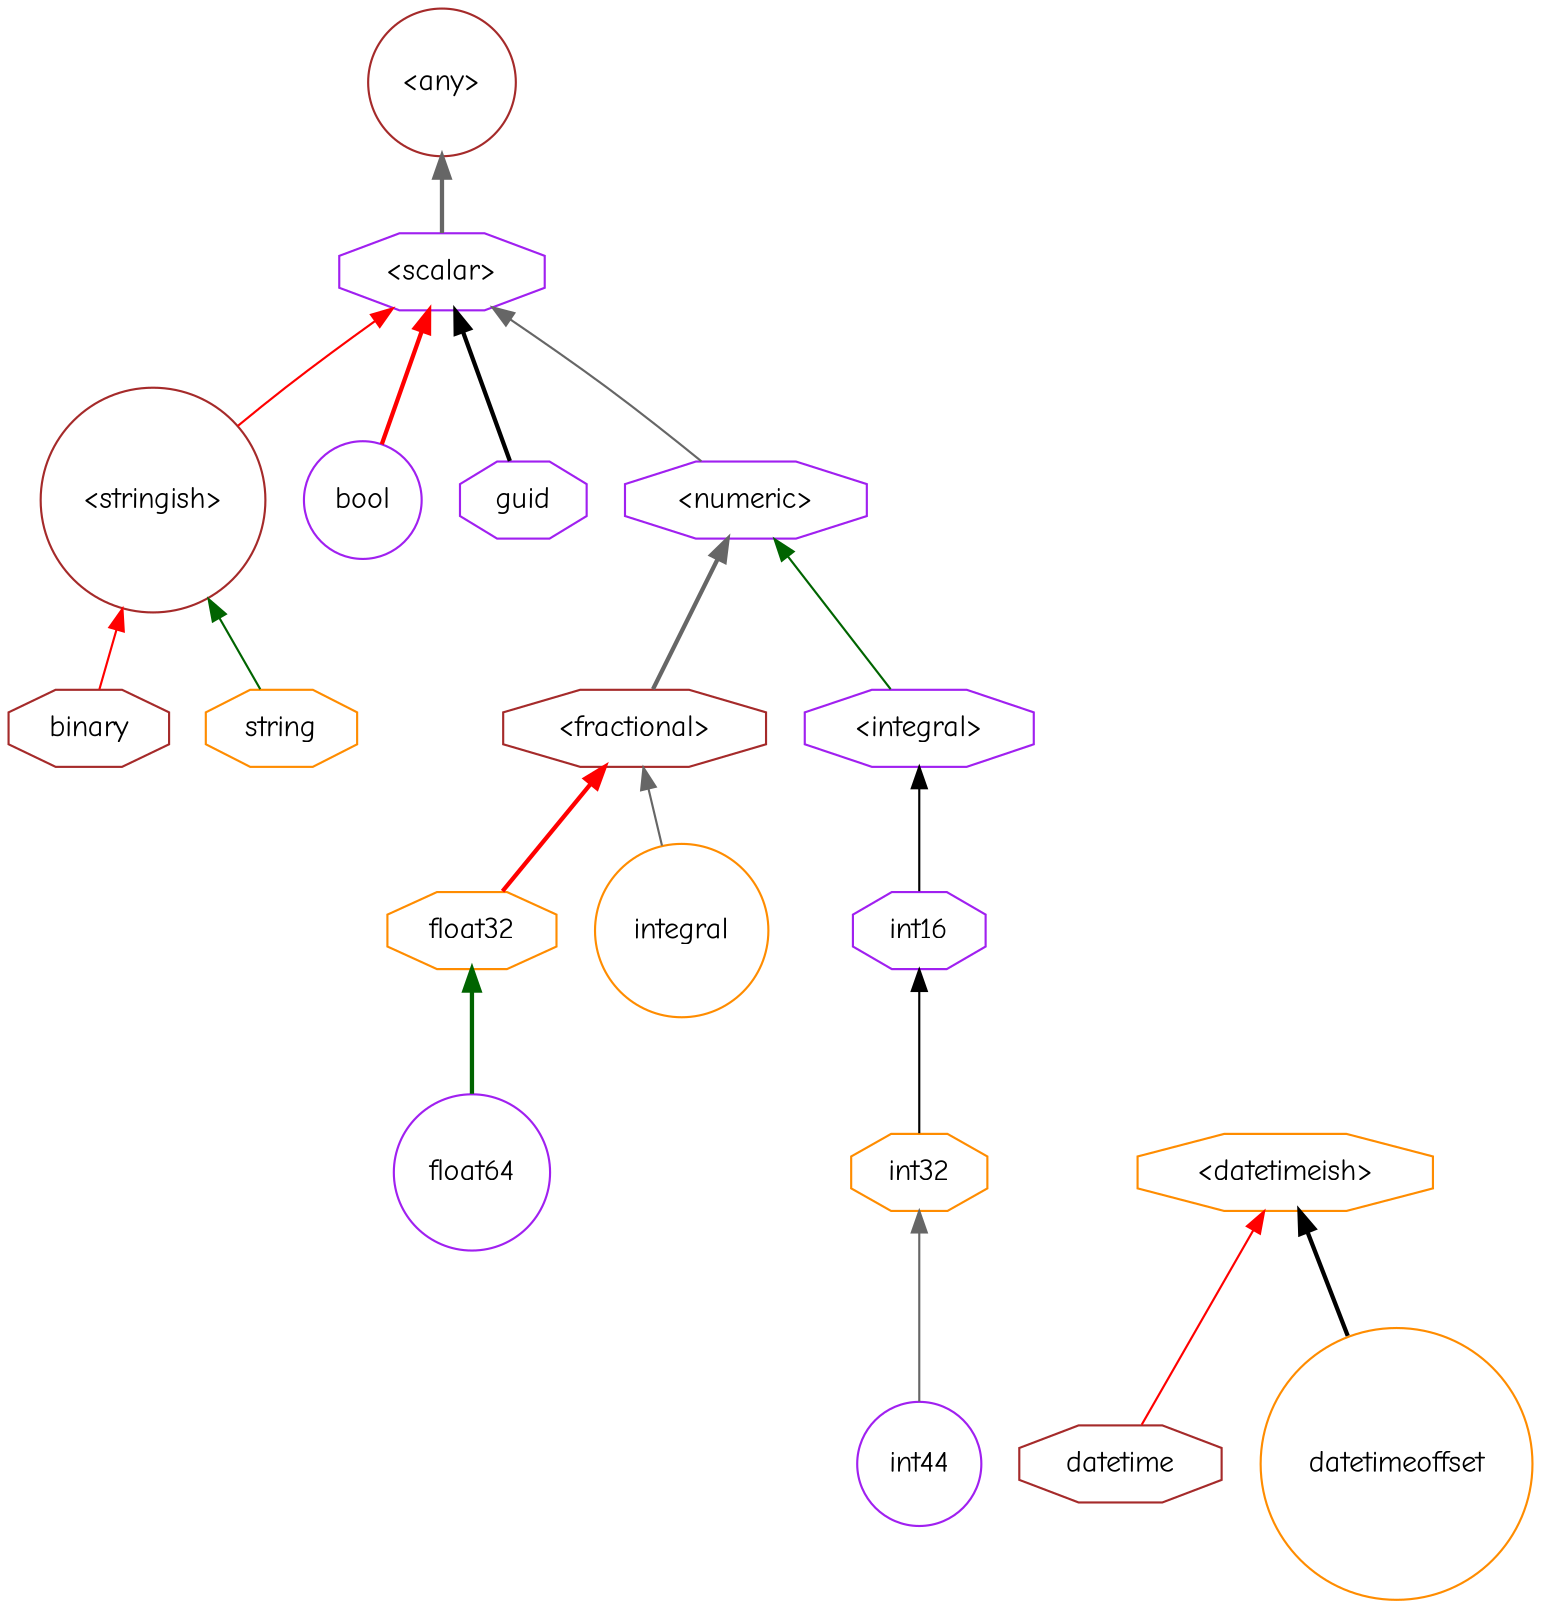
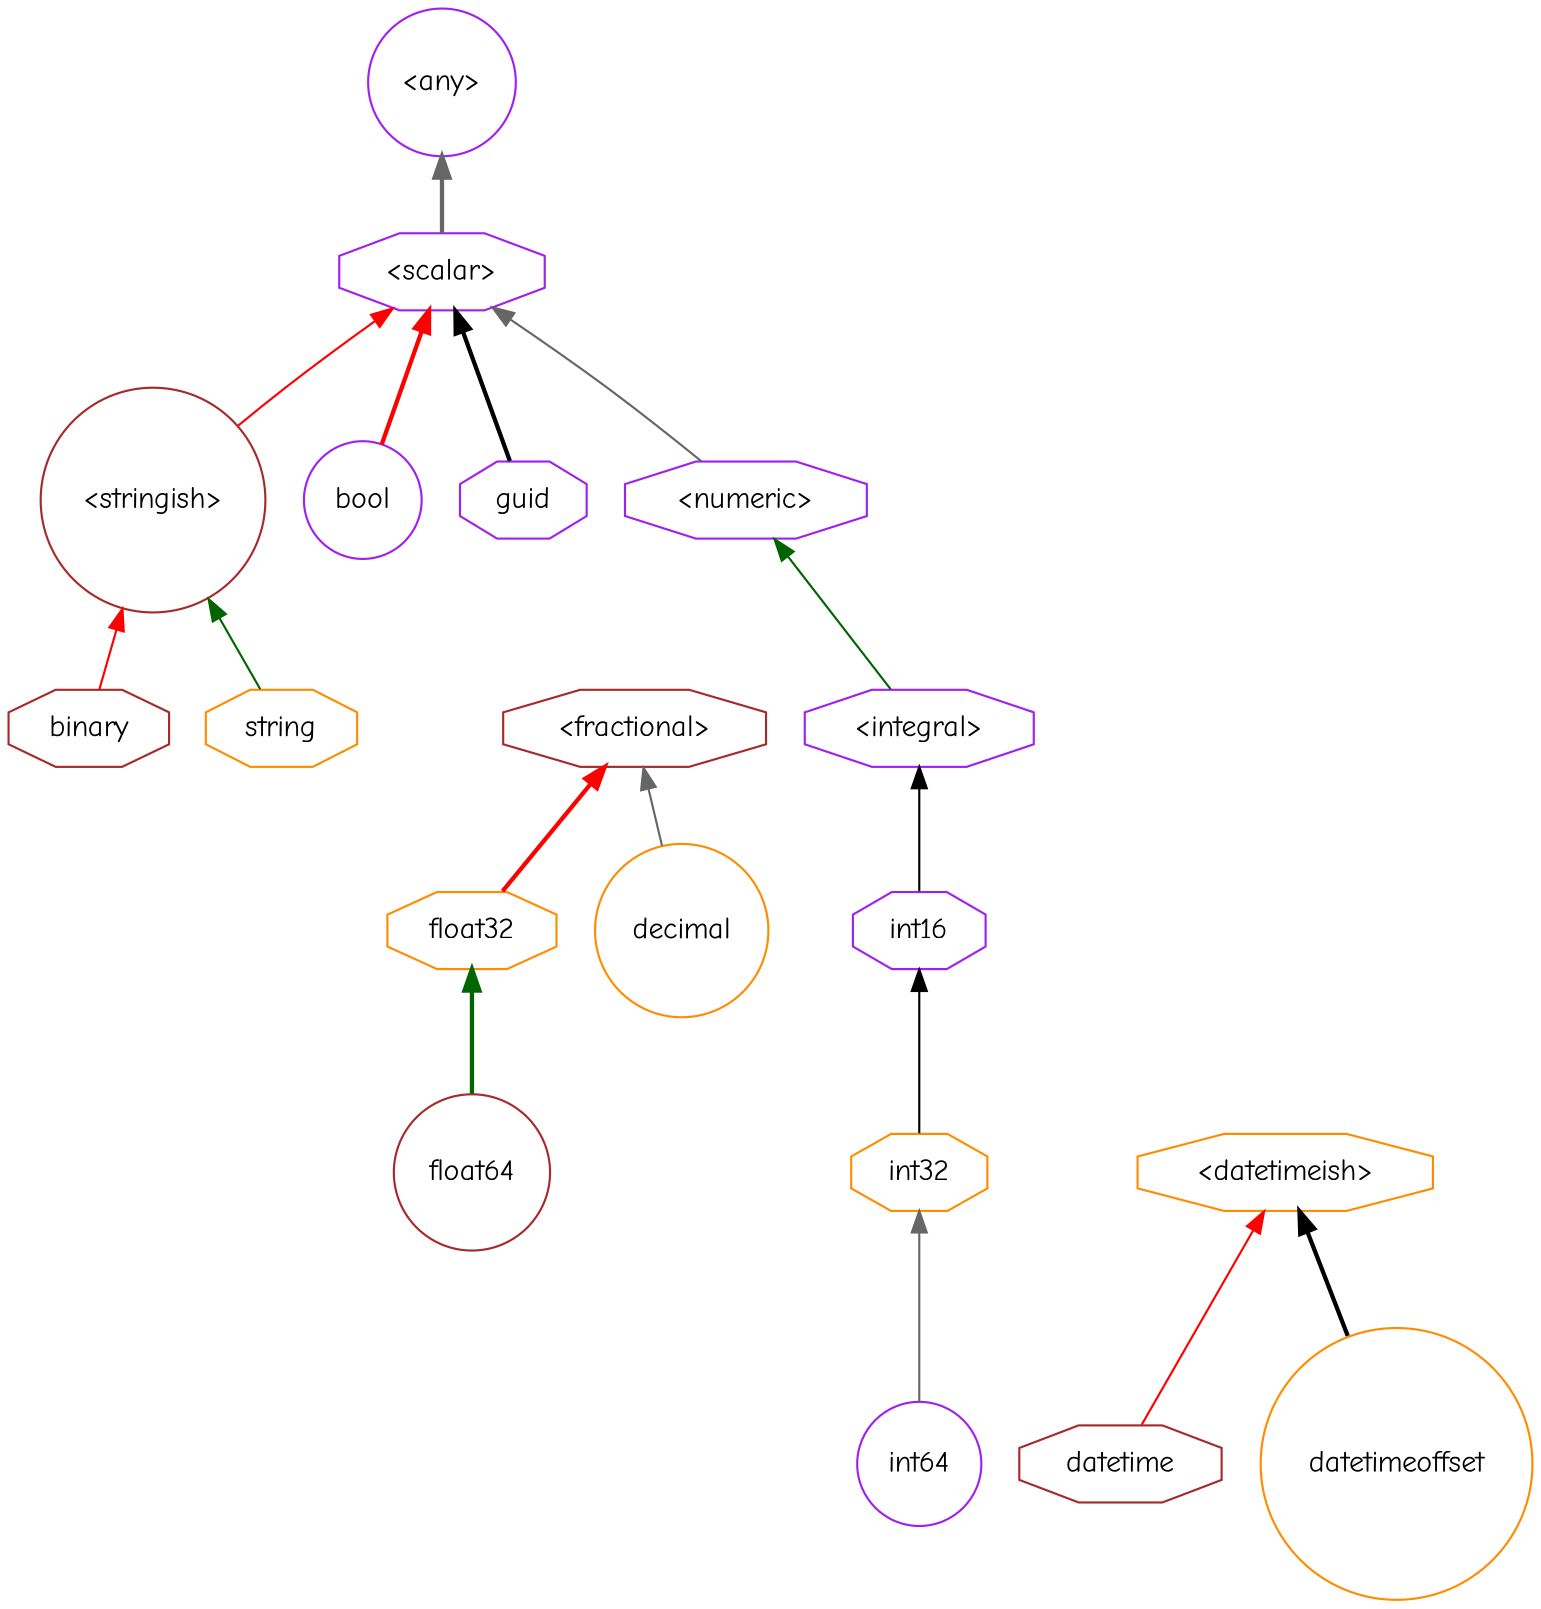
node "<any>": color brown -> purple
edge "<fractional>" -> "<numeric>": removed
node "integral": label "integral" -> "decimal"
node "float64": color purple -> brown
node "int44": label "int44" -> "int64"
